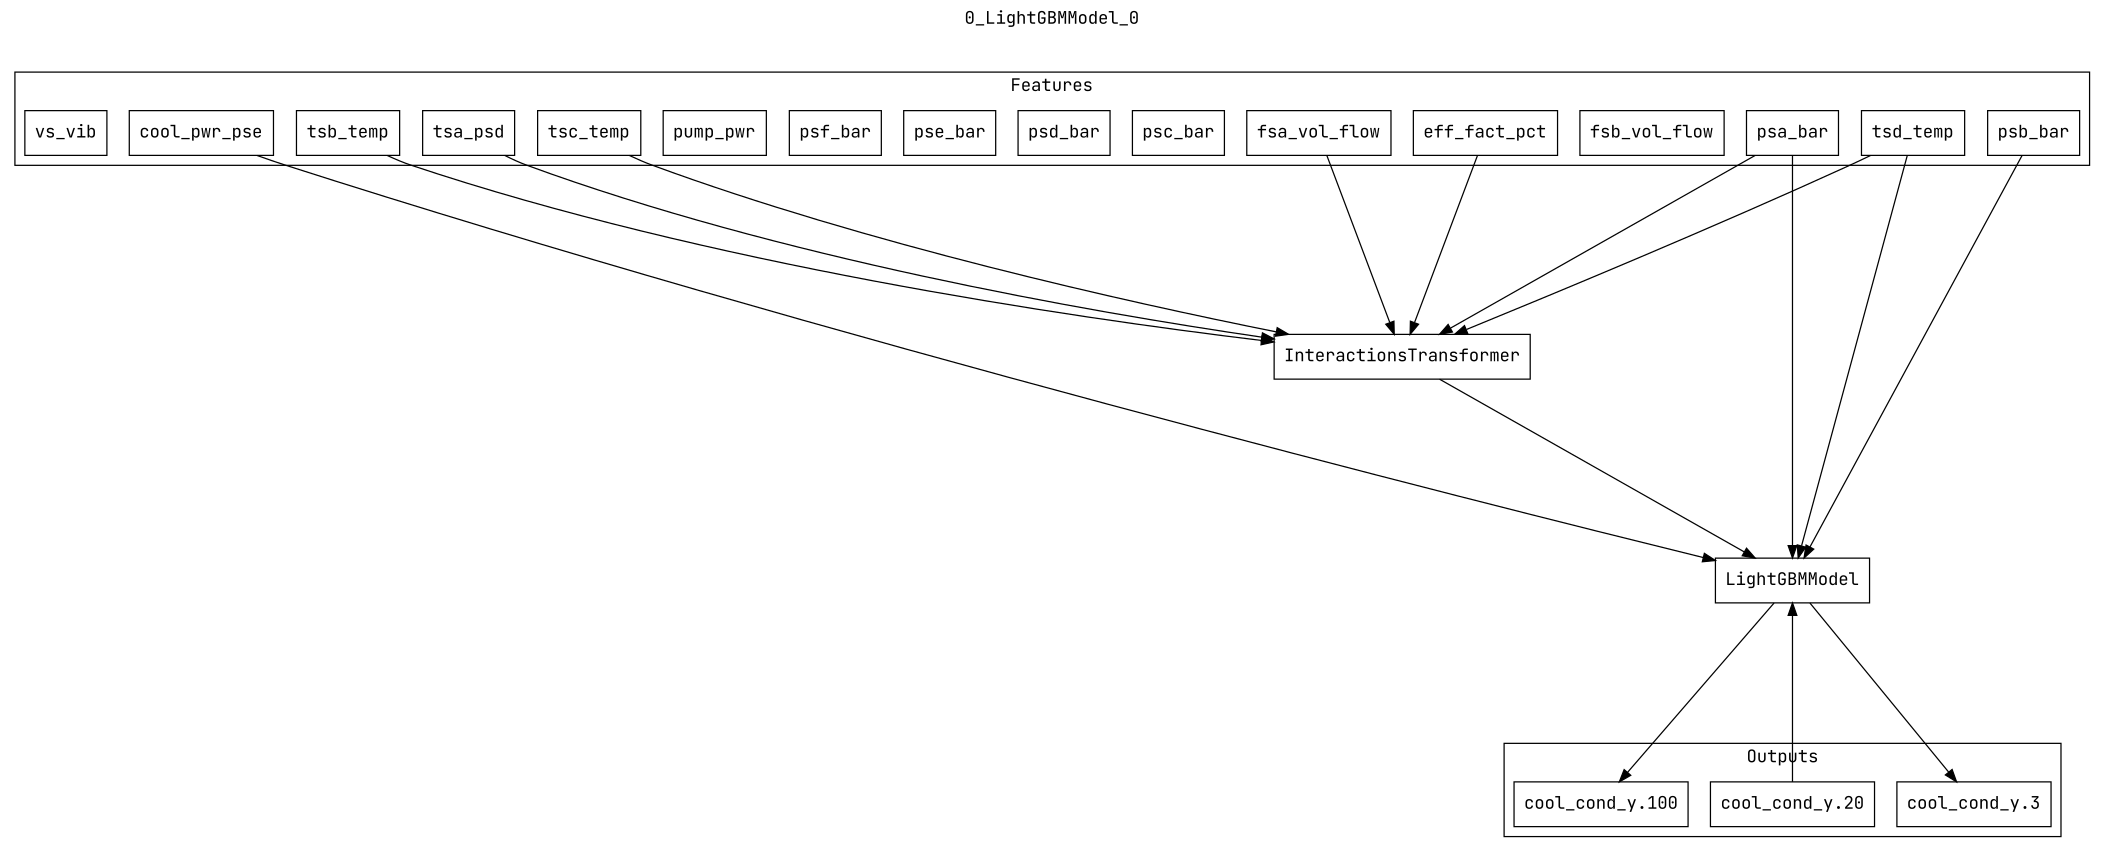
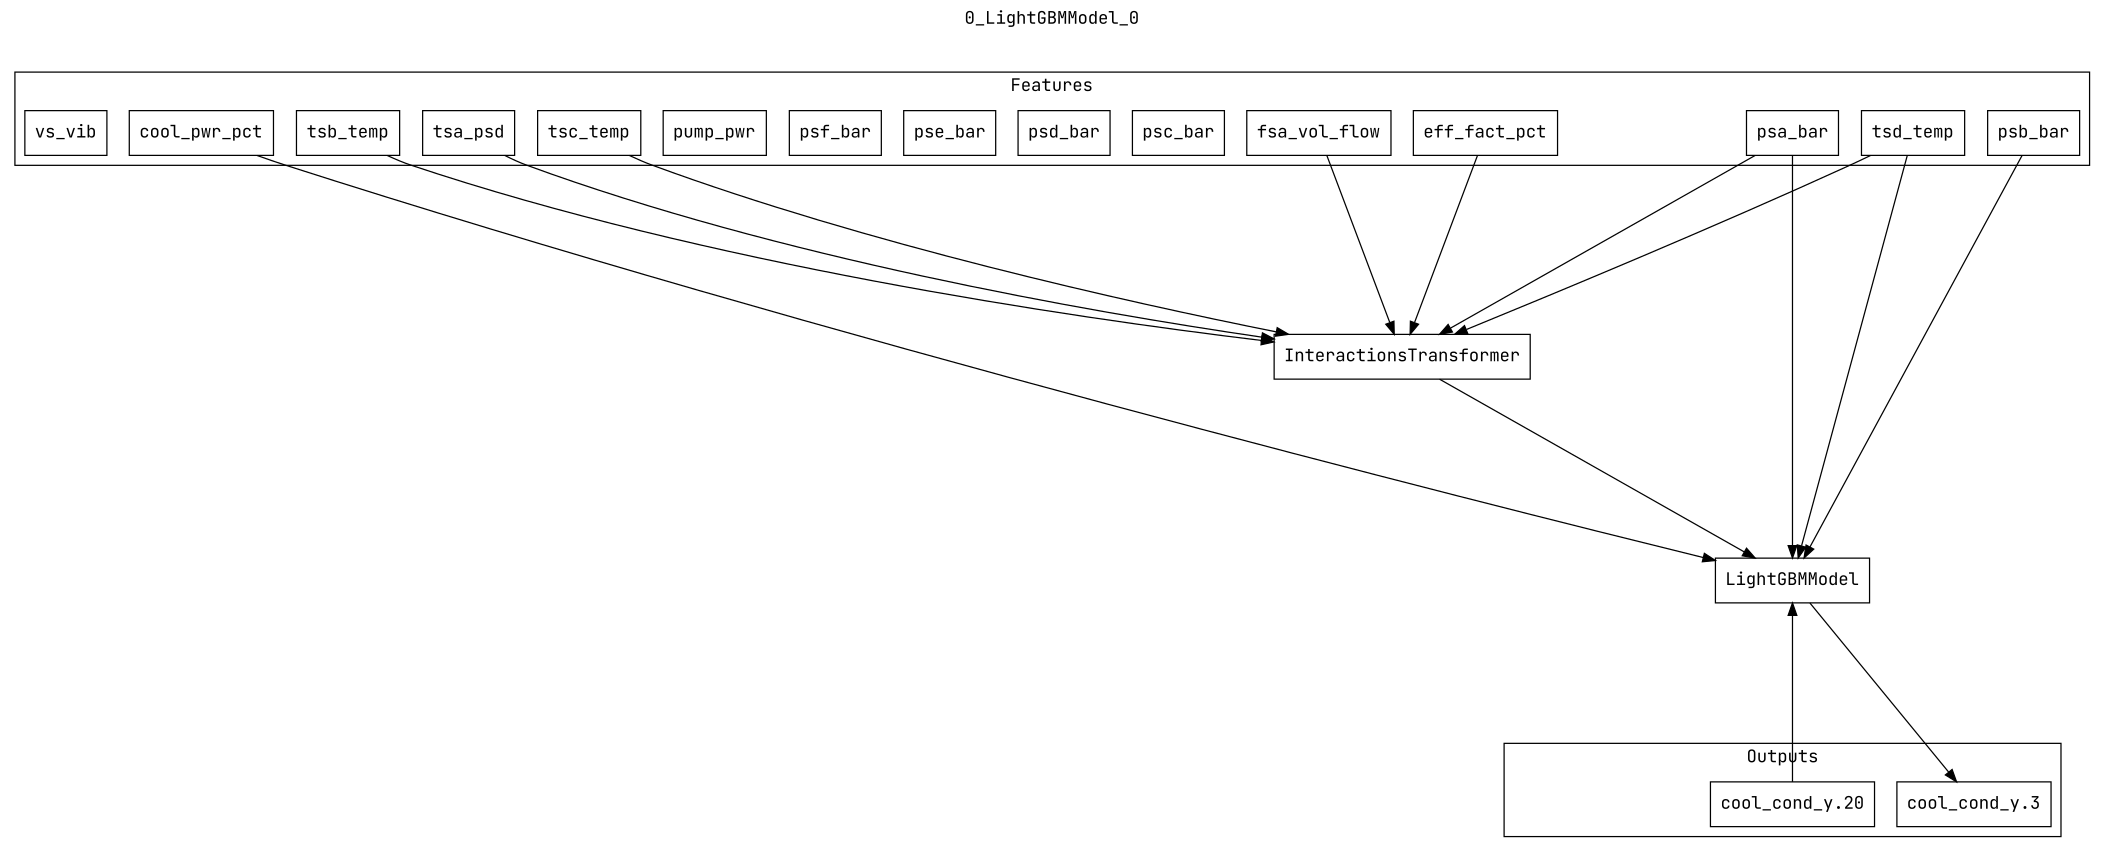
node "cool_pwr_pse": label "cool_pwr_pse" -> "cool_pwr_pct"
node "fsb_vol_flow": removed
node "cool_cond_y.100": removed
